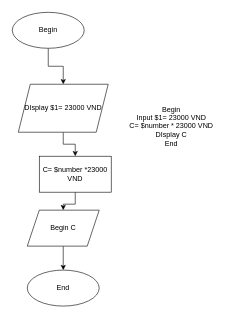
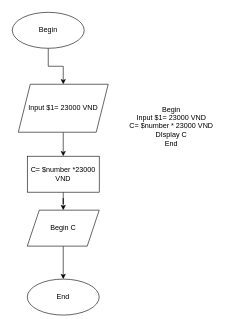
node "DIsplay $1= 23000 VND": label "DIsplay $1= 23000 VND" -> "Input $1= 23000 VND"
node "C= $number *23000 VND": moved (75, 174) -> (63, 174)
node "End": moved (63, 288) -> (63, 297)
